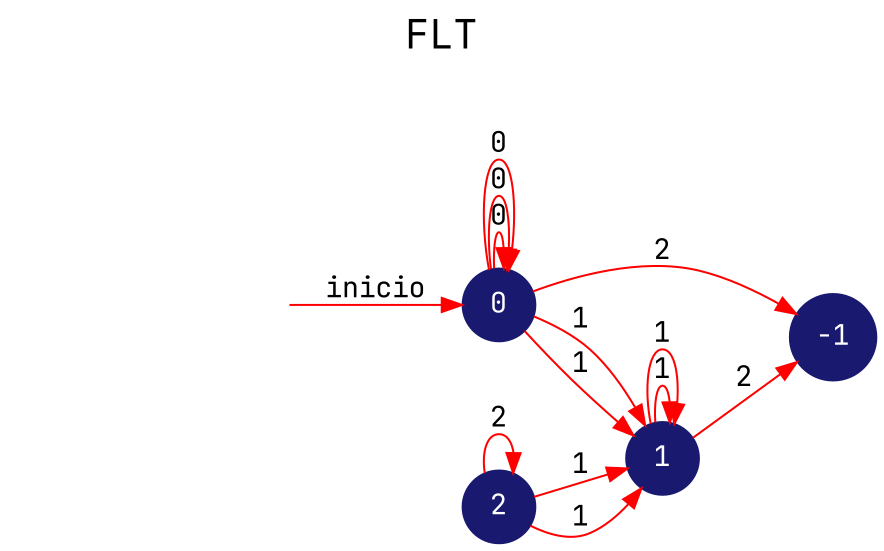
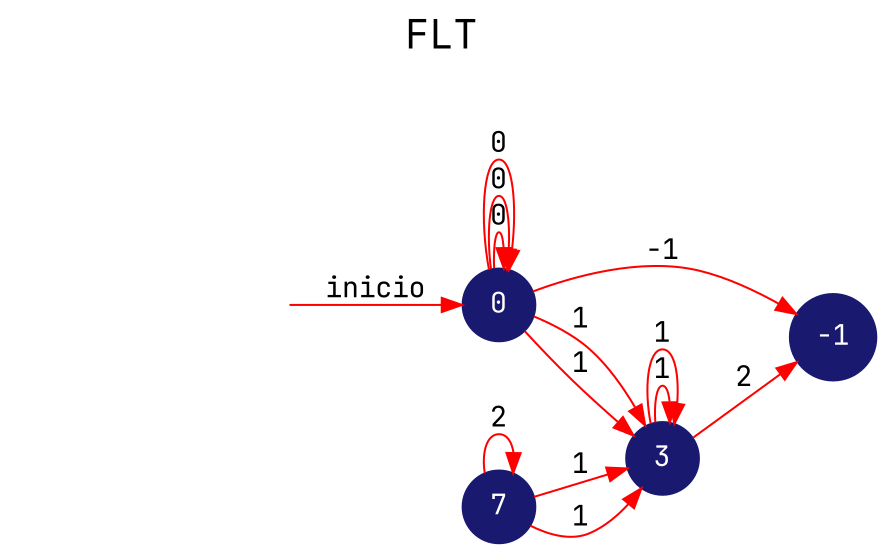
edge "0" -> "-1": label "2" -> "-1"
node "1": label "1" -> "3"
node "2": label "2" -> "7"
